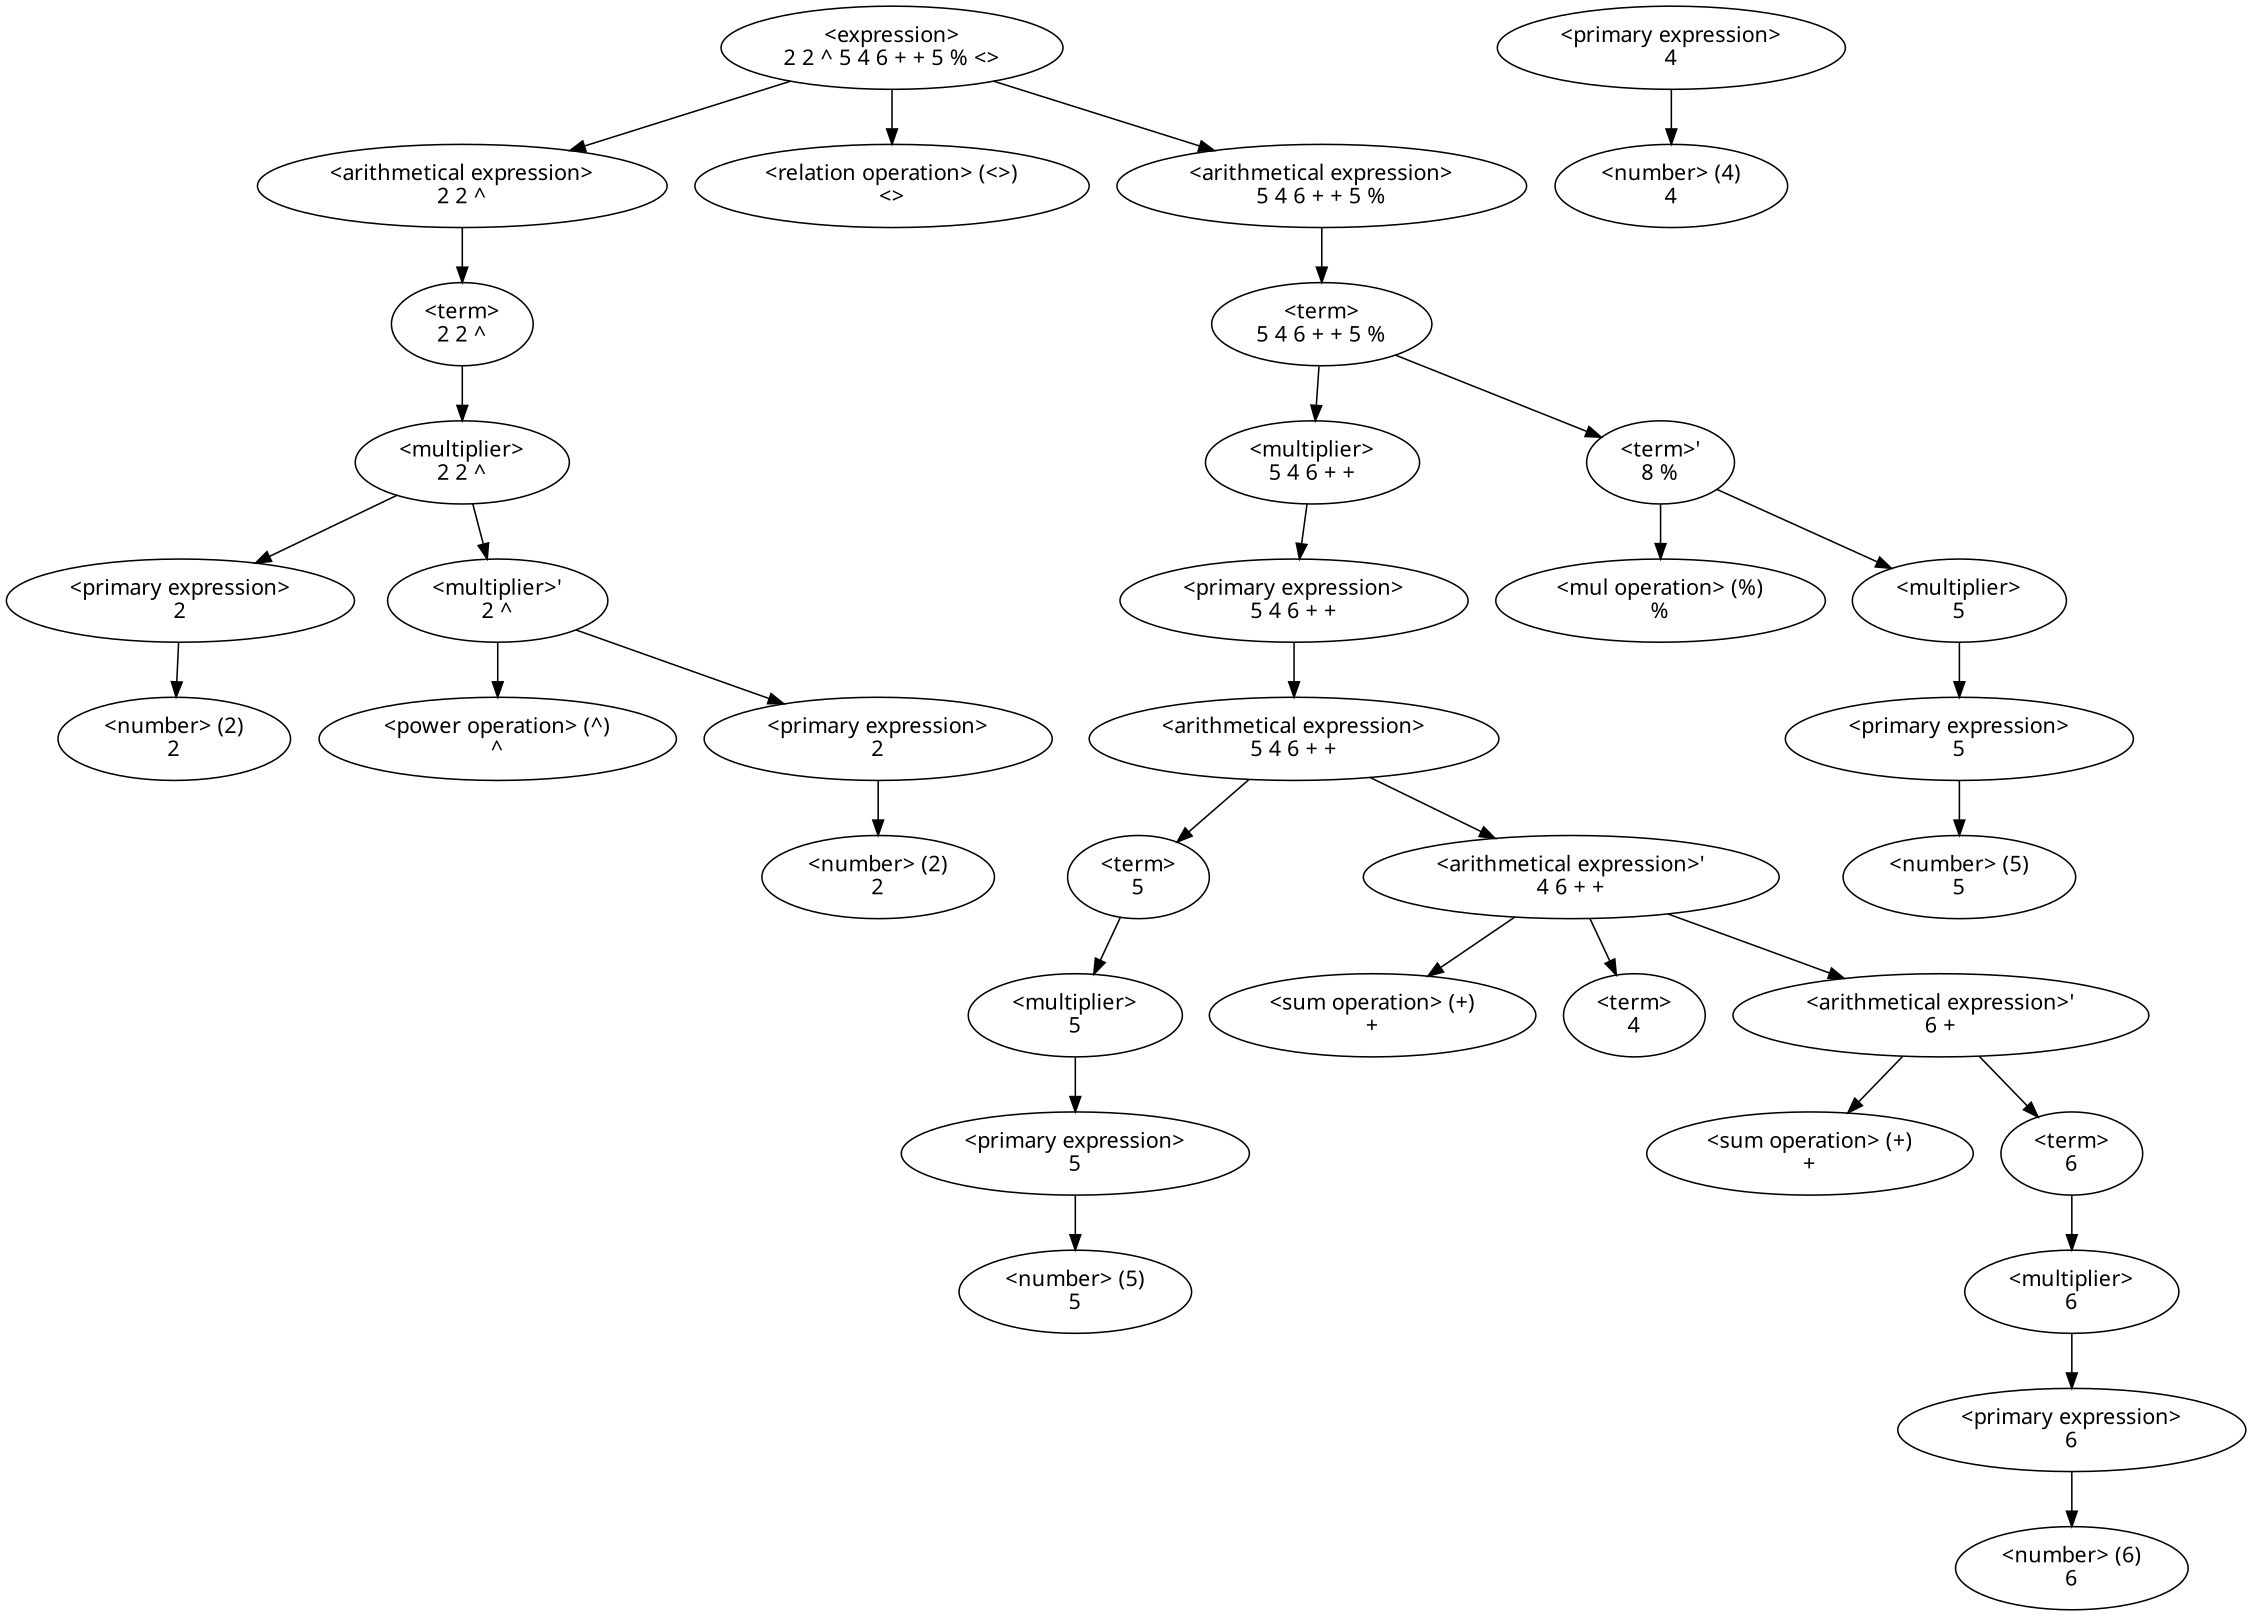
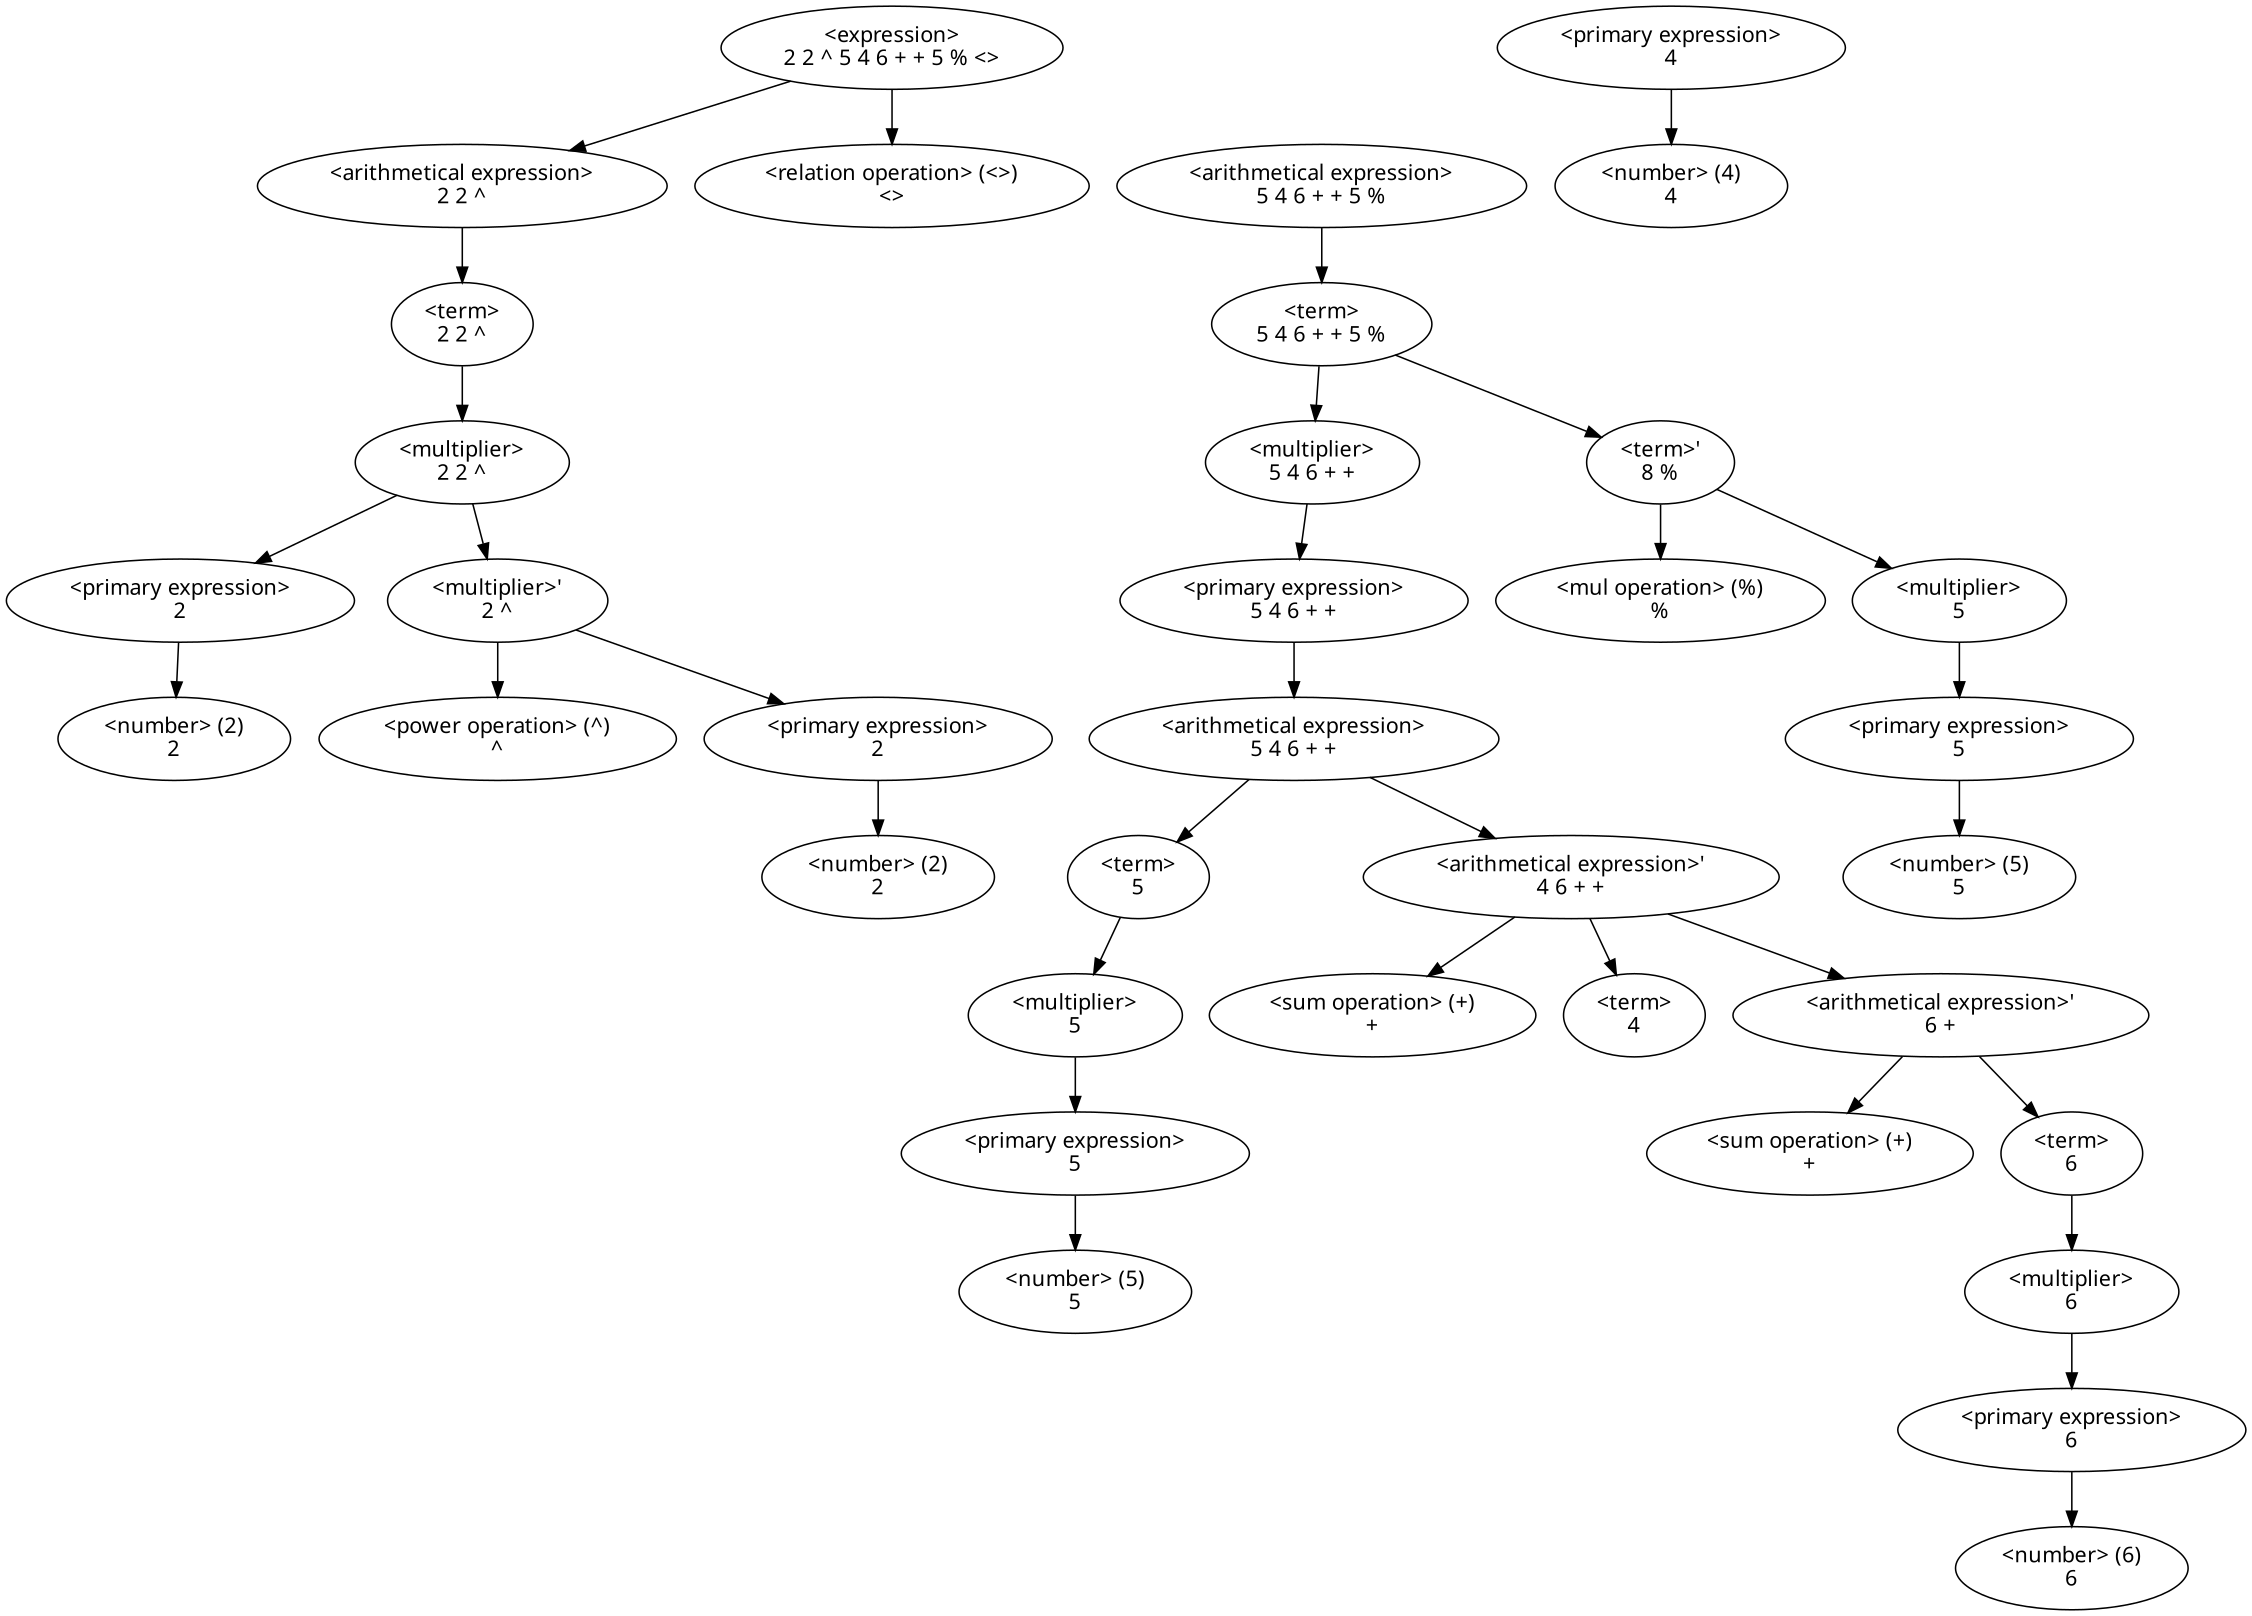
edge "<expression> 2 2 ^ 5 4 6 + + 5 % <>" -> "<arithmetical expression> 5 4 6 + + 5 %": removed
